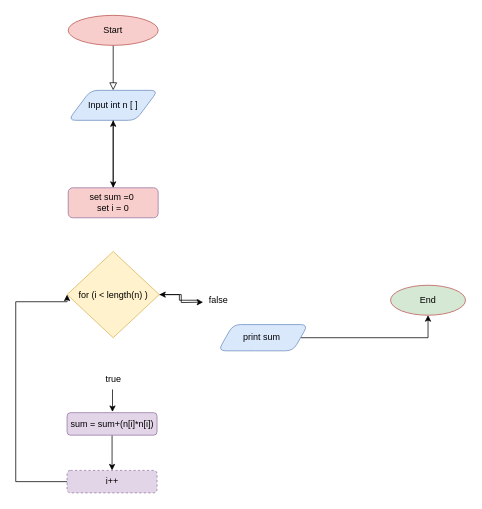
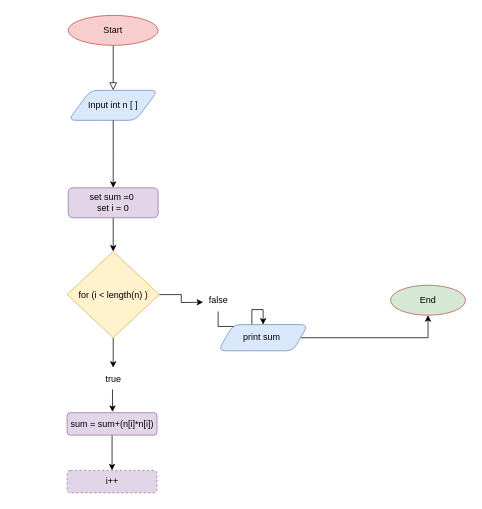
edge "set sum =0 set i = 0" -> "Input int n [ ]": now "set sum =0 set i = 0" -> "for (i < length(n) )"
node "set sum =0 set i = 0": fillcolor #f8cecc -> #e1d5e7
edge "false" -> "for (i < length(n) )": now "false" -> "print sum"
edge "for (i < length(n) )" -> "true": added
edge "i++" -> "for (i < length(n) )": removed
